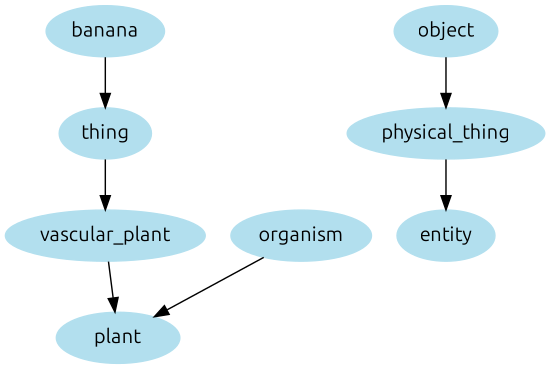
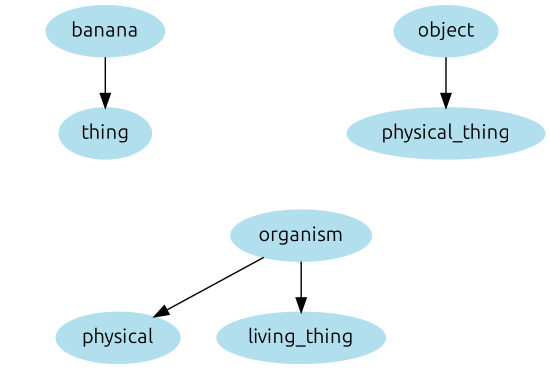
node "vascular_plant": removed
node "entity": removed
node "plant": label "plant" -> "physical"
node "living_thing": added
